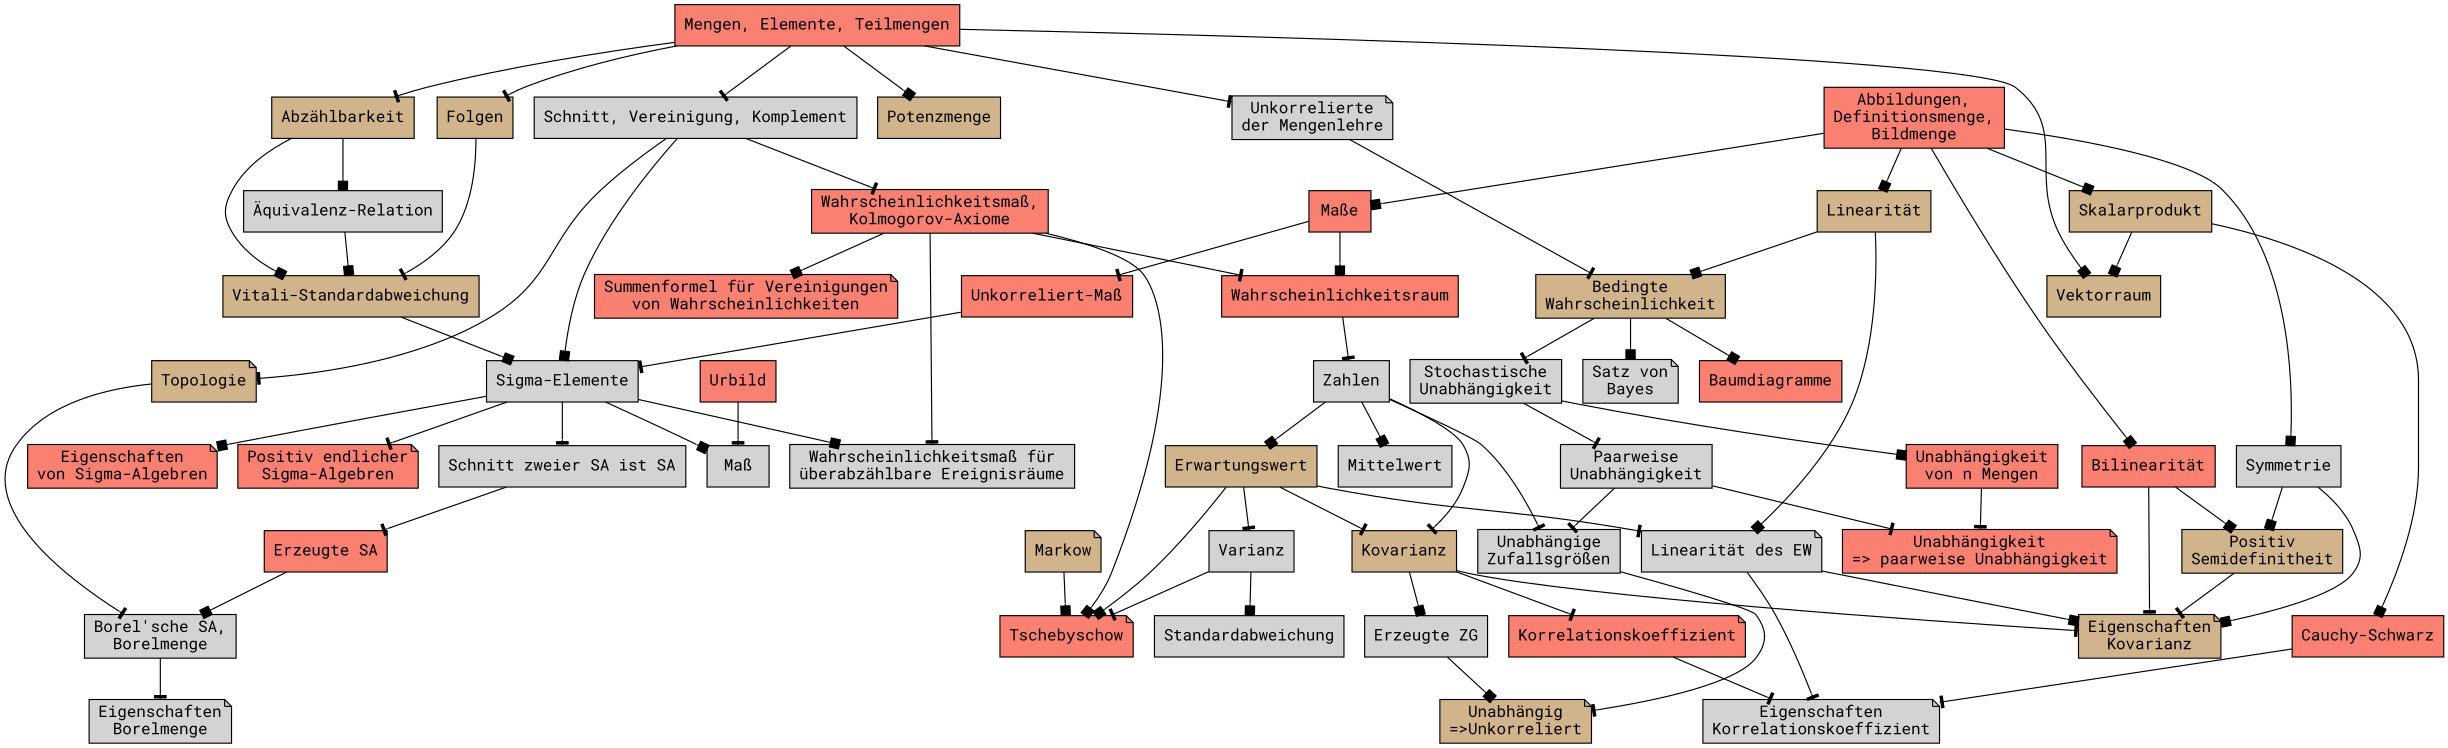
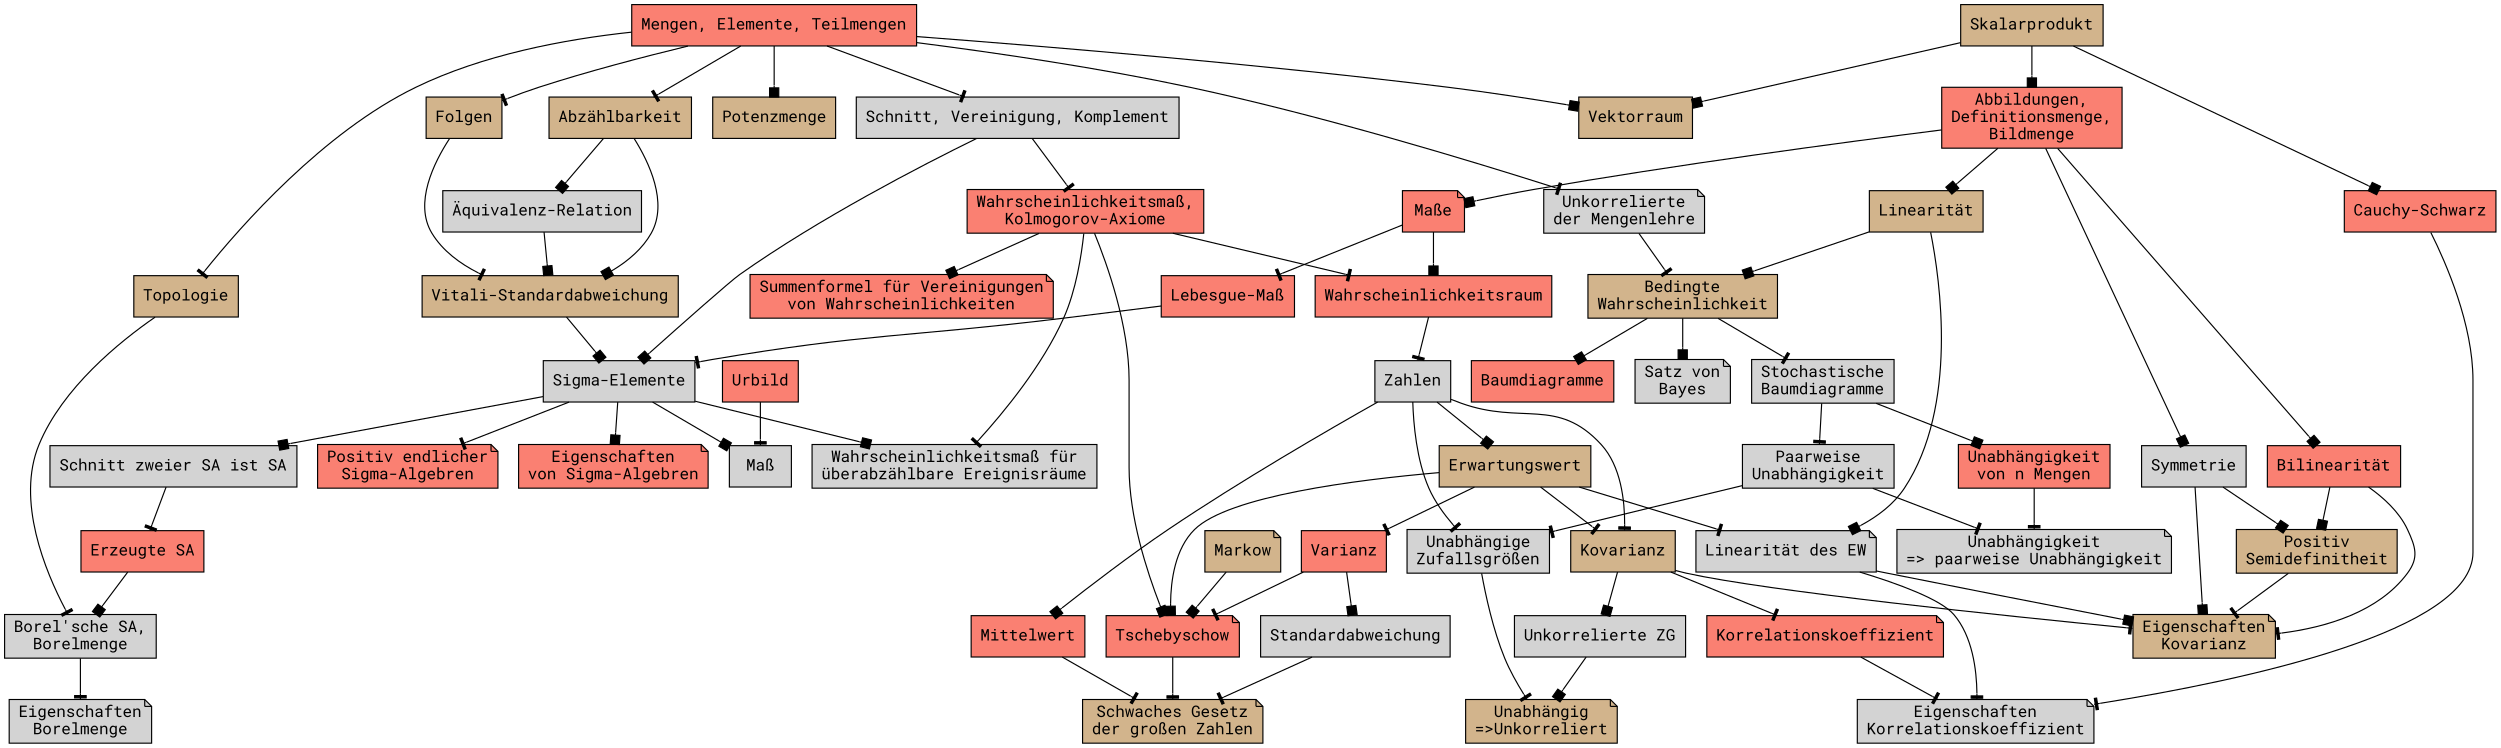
edge "Abbildungen, Definitionsmenge, Bildmenge" -> "Skalarprodukt": reversed
node "Maße": shape box -> note
node "Unkorreliert-Maß": label "Unkorreliert-Maß" -> "Lebesgue-Maß"
edge "Schnitt, Vereinigung, Komplement" -> "Topologie": now "Mengen, Elemente, Teilmengen" -> "Topologie"
node "Topologie": shape note -> box
node "Stochastische Unabhängigkeit": label "Stochastische Unabhängigkeit" -> "Stochastische Baumdiagramme"
edge "Sigma-Elemente" -> "Schnitt zweier SA ist SA": arrowhead tee -> box
node "Mittelwert": fillcolor lightgrey -> salmon
node "Varianz": fillcolor lightgrey -> salmon
node "Unabhängigkeit => paarweise Unabhängigkeit": fillcolor salmon -> lightgrey
node "Erzeugte ZG": label "Erzeugte ZG" -> "Unkorrelierte ZG"
node "Schwaches Gesetz der großen Zahlen": added
